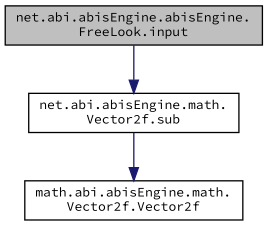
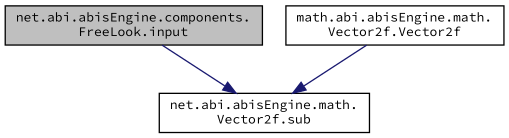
node "net.abi.abisEngine.abisEngine. FreeLook.input": label "net.abi.abisEngine.abisEngine. FreeLook.input" -> "net.abi.abisEngine.components. FreeLook.input"
edge "net.abi.abisEngine.math. Vector2f.sub" -> "math.abi.abisEngine.math. Vector2f.Vector2f": reversed
